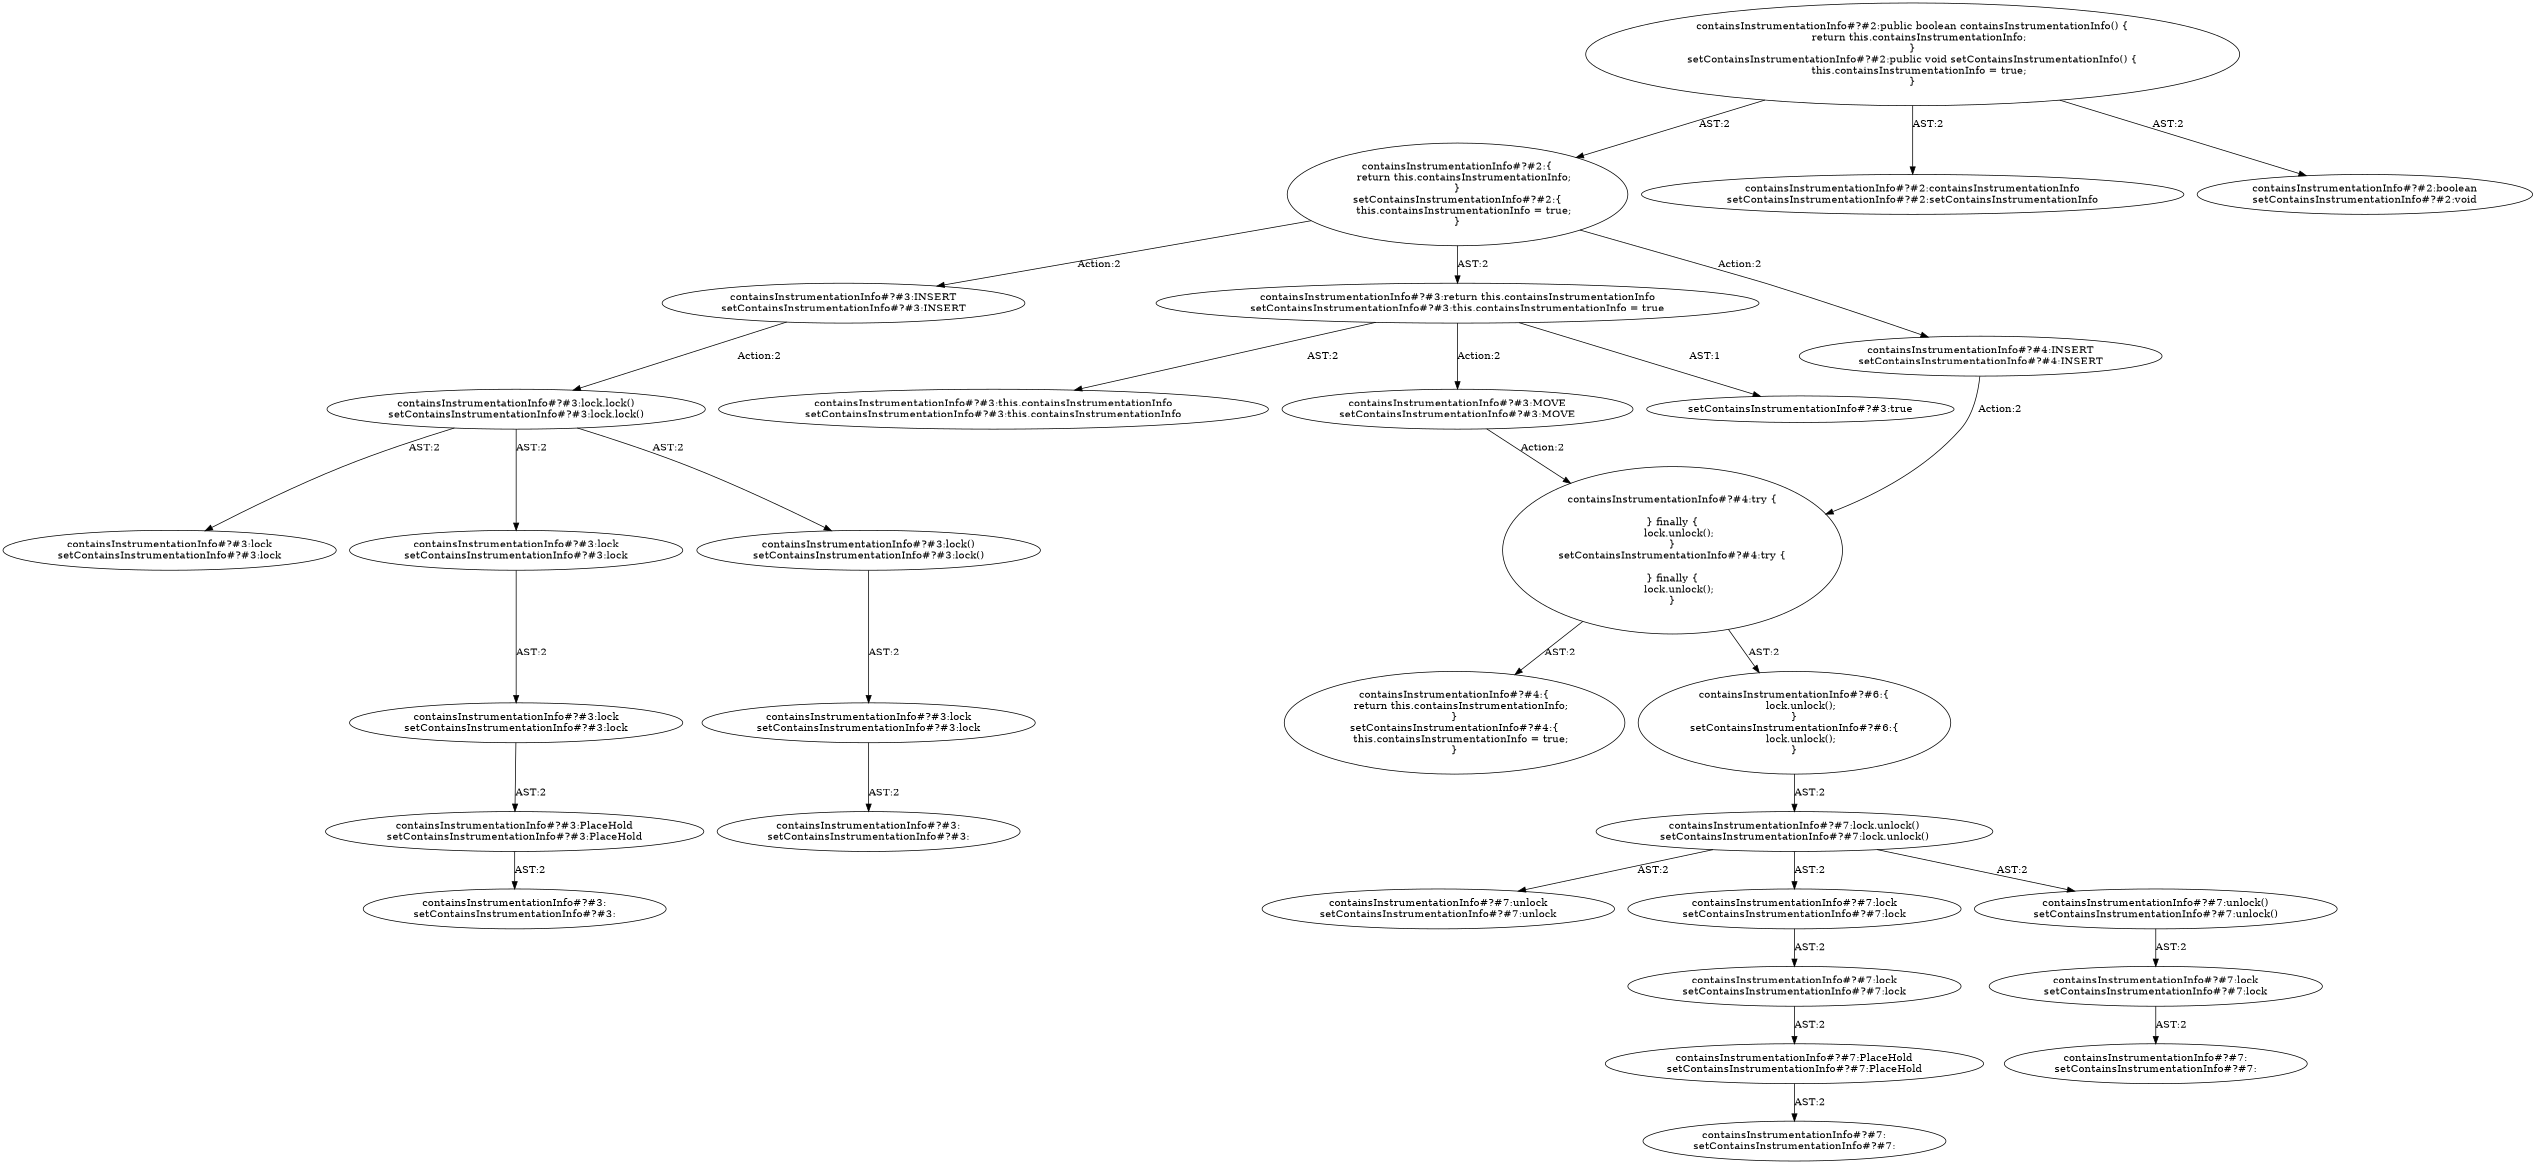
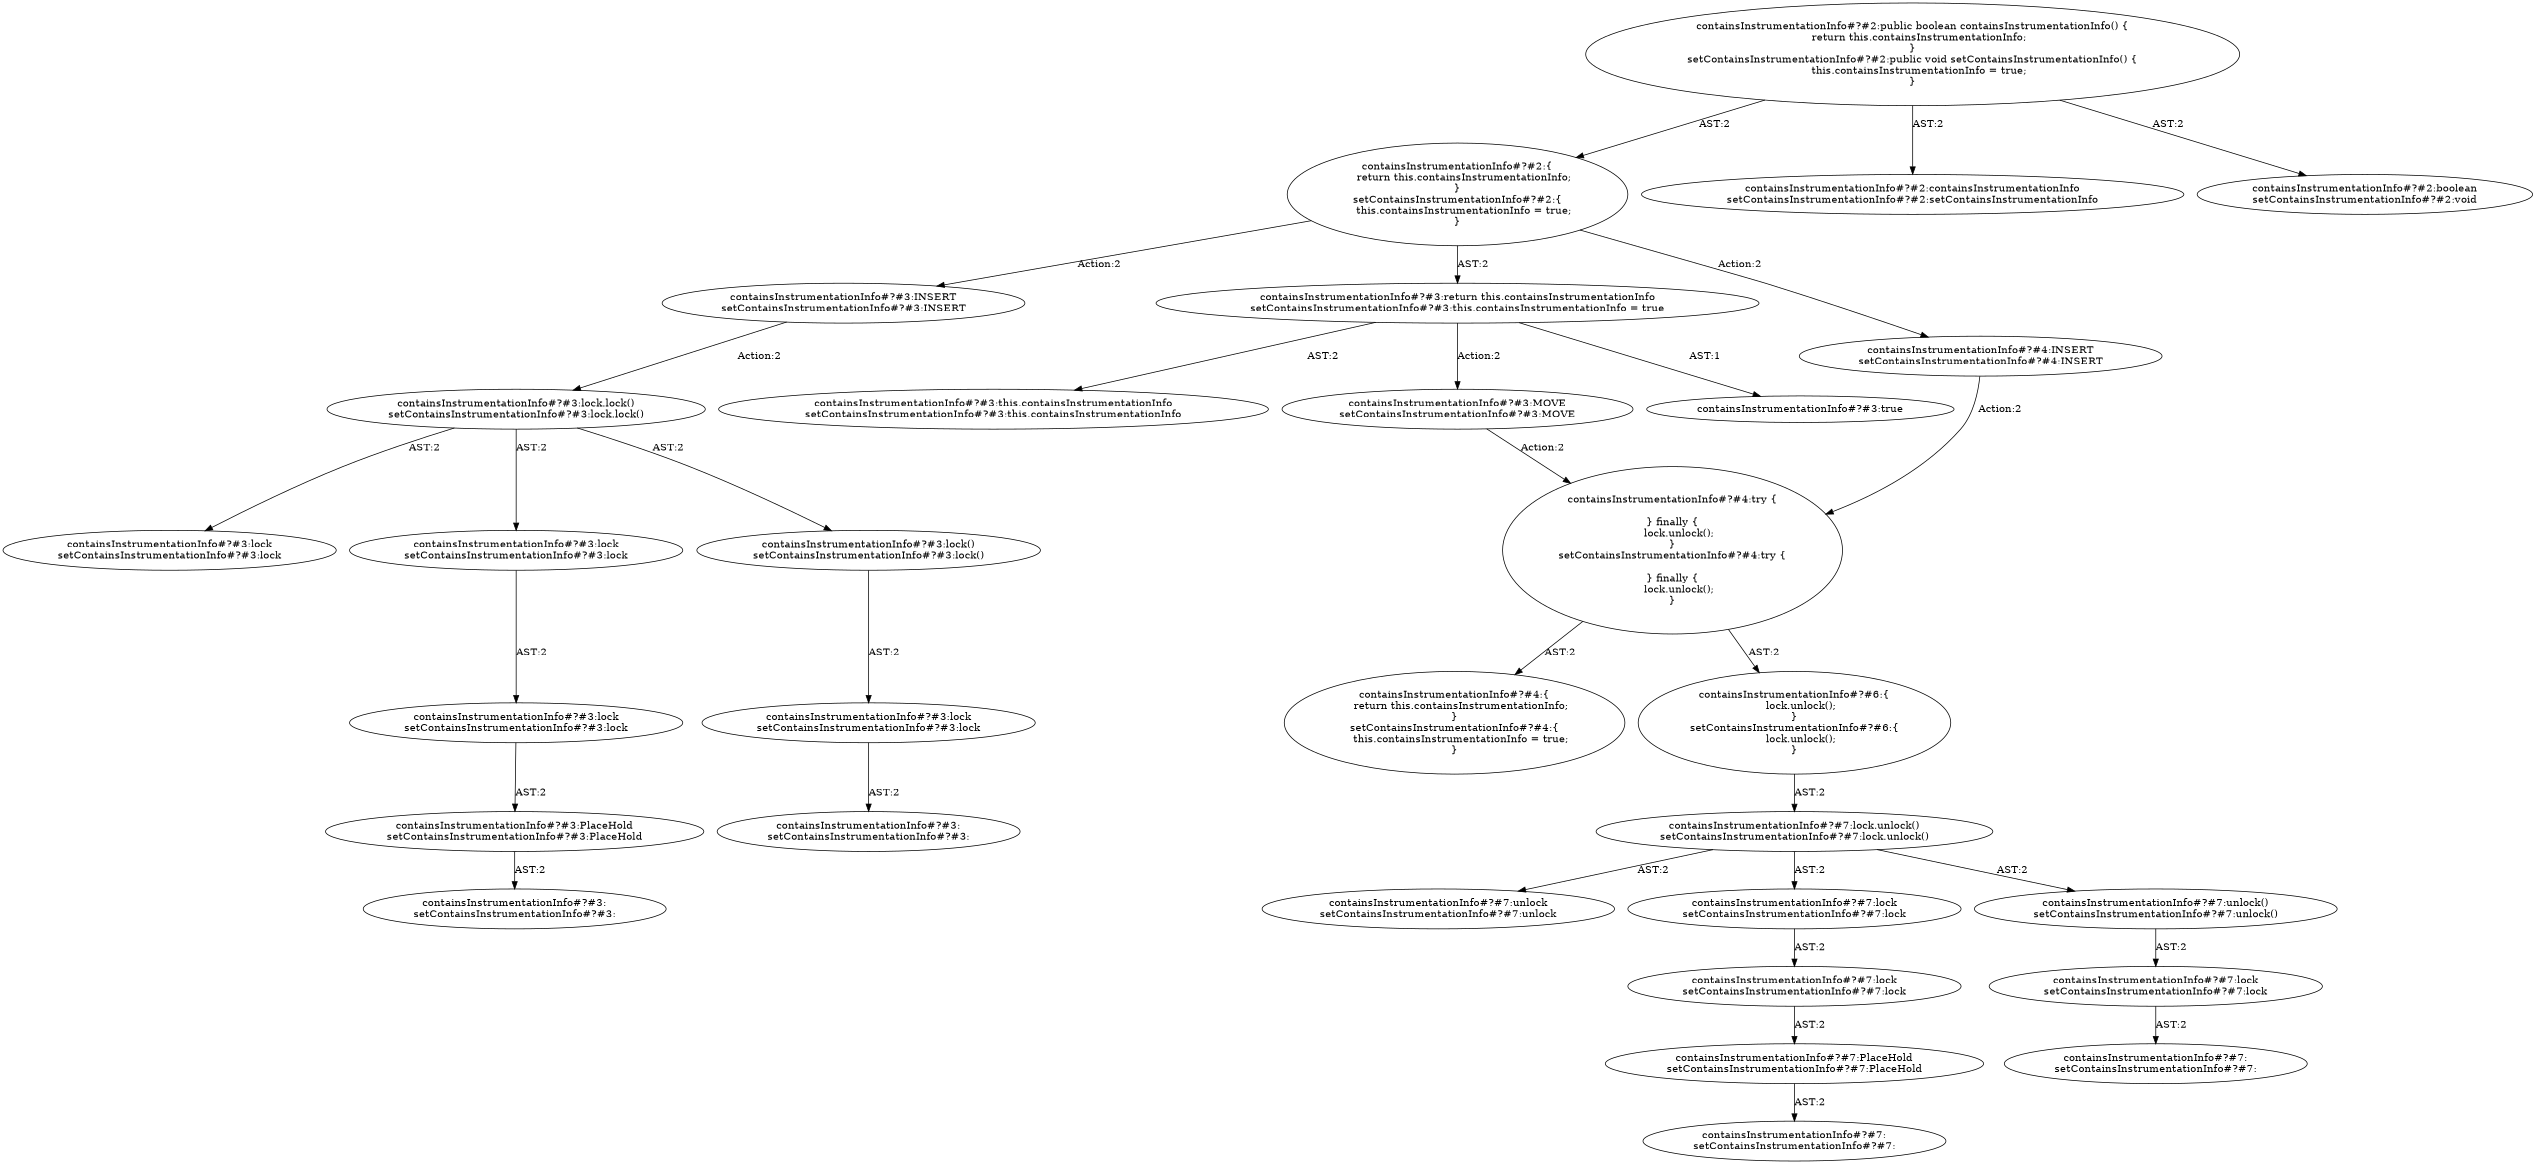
node "setContainsInstrumentationInfo#?#3:true": label "setContainsInstrumentationInfo#?#3:true" -> "containsInstrumentationInfo#?#3:true"
